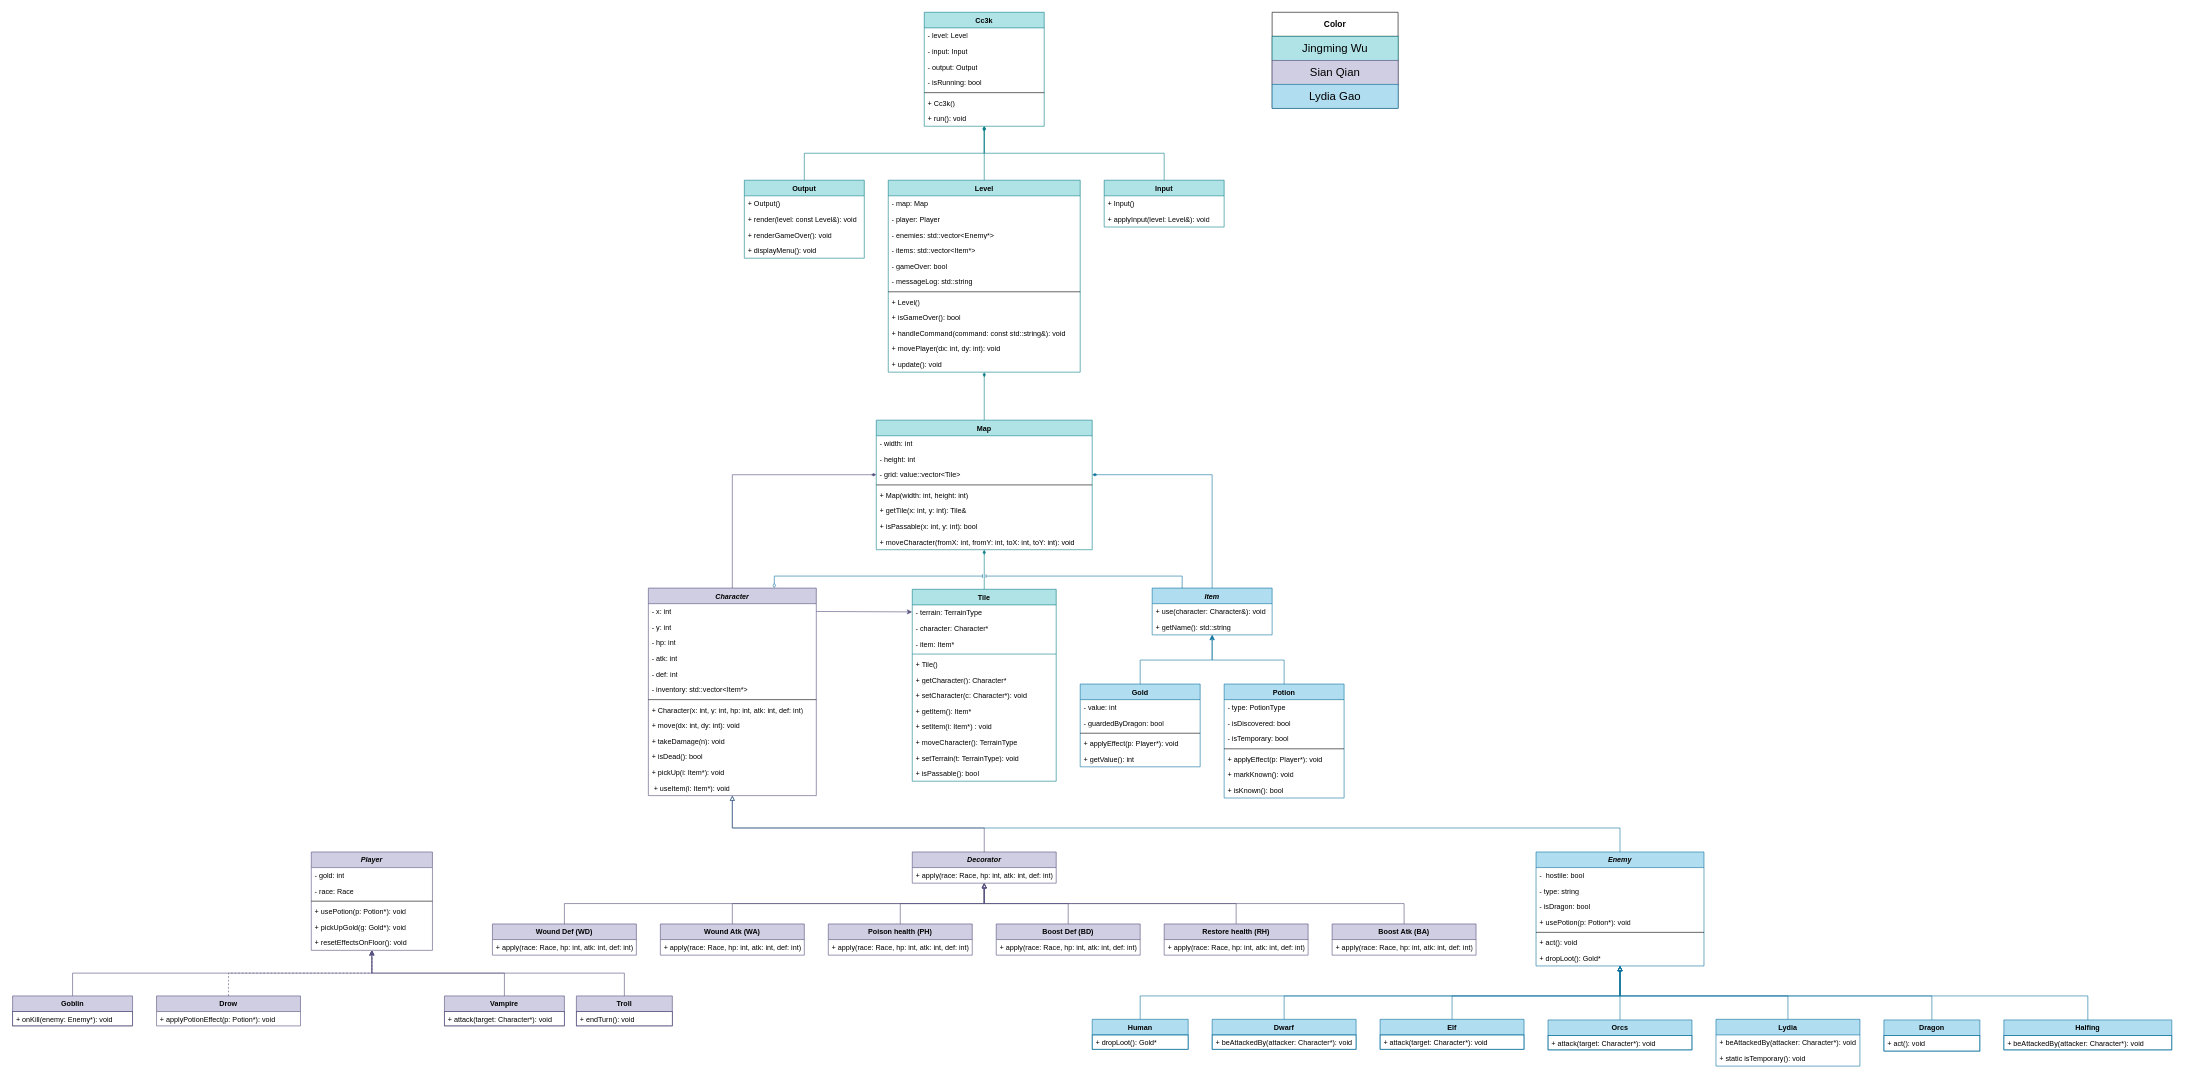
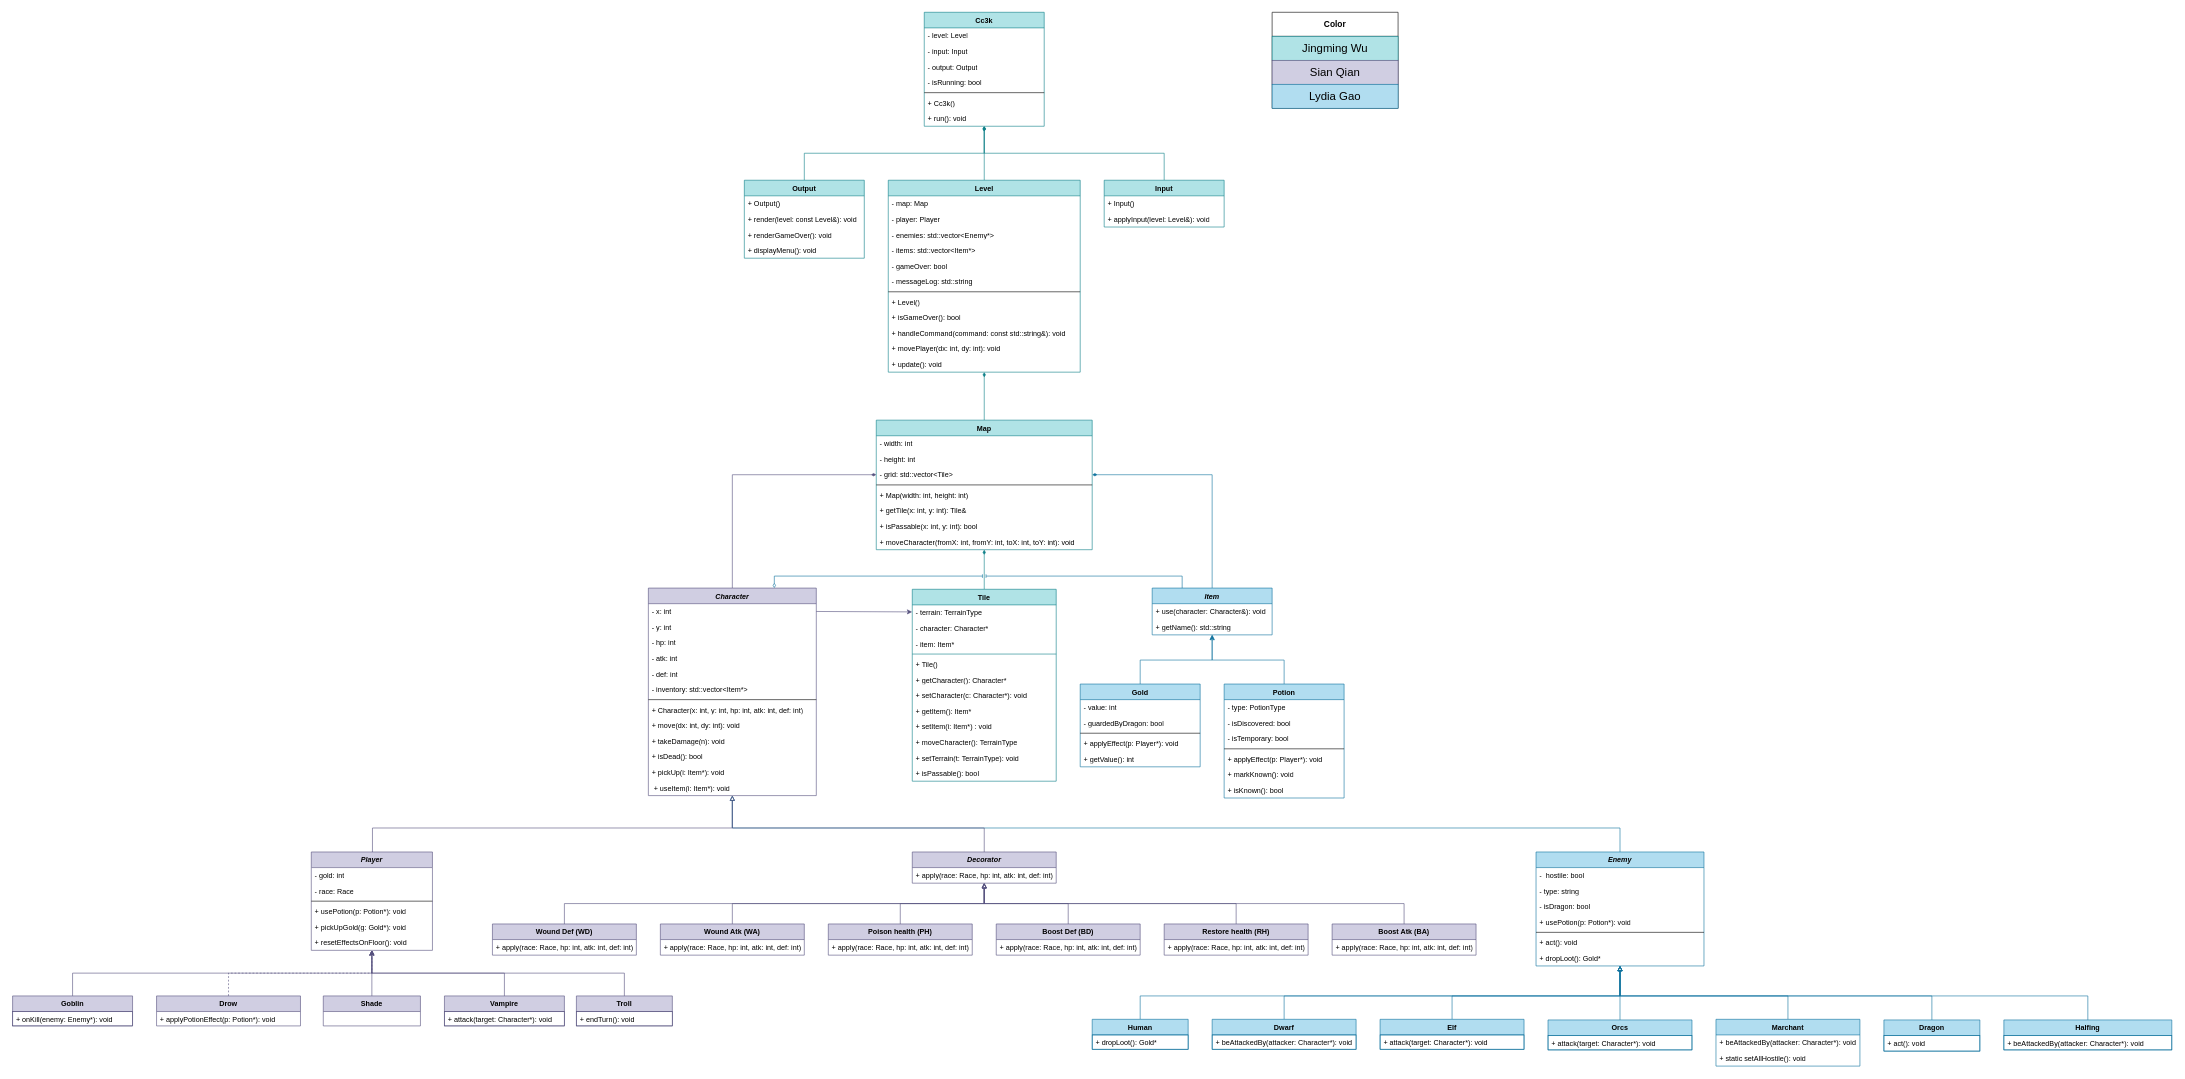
node "- grid: value::vector<Tile>": label "- grid: value::vector<Tile>" -> "- grid: std::vector<Tile>"
edge "Player" -> "Character": added
edge "Shade" -> "Player": added
node "Shade": added
node "Lydia": label "Lydia" -> "Marchant"
node "+ static isTemporary(): void": label "+ static isTemporary(): void" -> "+ static setAllHostile(): void"
